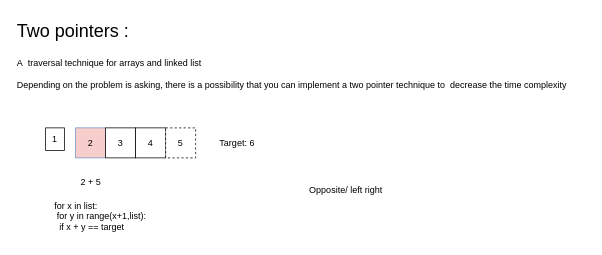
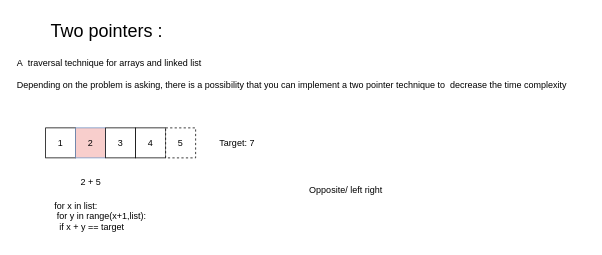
node "Two pointers :": moved (150, 30) -> (184, 30)
node "1": size 19x23 -> 30x30
node "Target: 6": label "Target: 6" -> "Target: 7"
